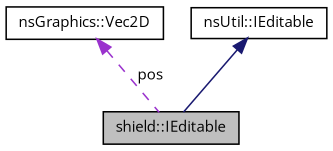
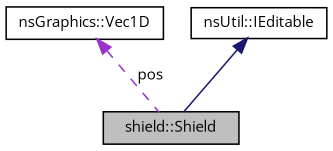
node "nsGraphics::Vec2D": label "nsGraphics::Vec2D" -> "nsGraphics::Vec1D"
node "shield::IEditable": label "shield::IEditable" -> "shield::Shield"
